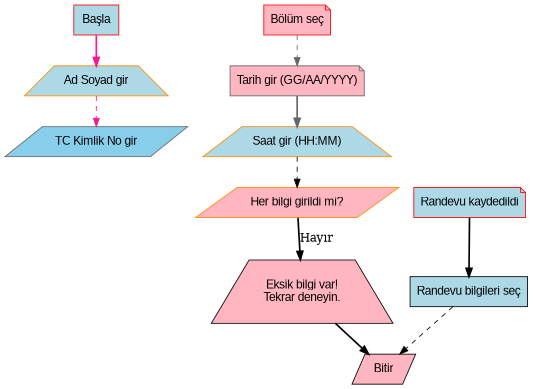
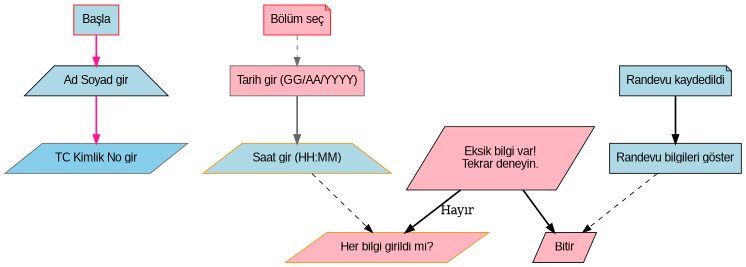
node "Ad Soyad gir": color darkorange -> black
edge "Ad Soyad gir" -> "TC Kimlik No gir": style dashed -> bold
node "Randevu kaydedildi": color red -> black
edge "Her bilgi girildi mi?" -> "Eksik bilgi var! Tekrar deneyin.": reversed
node "Eksik bilgi var! Tekrar deneyin.": shape trapezium -> parallelogram
node "Randevu bilgileri seç": label "Randevu bilgileri seç" -> "Randevu bilgileri göster"
